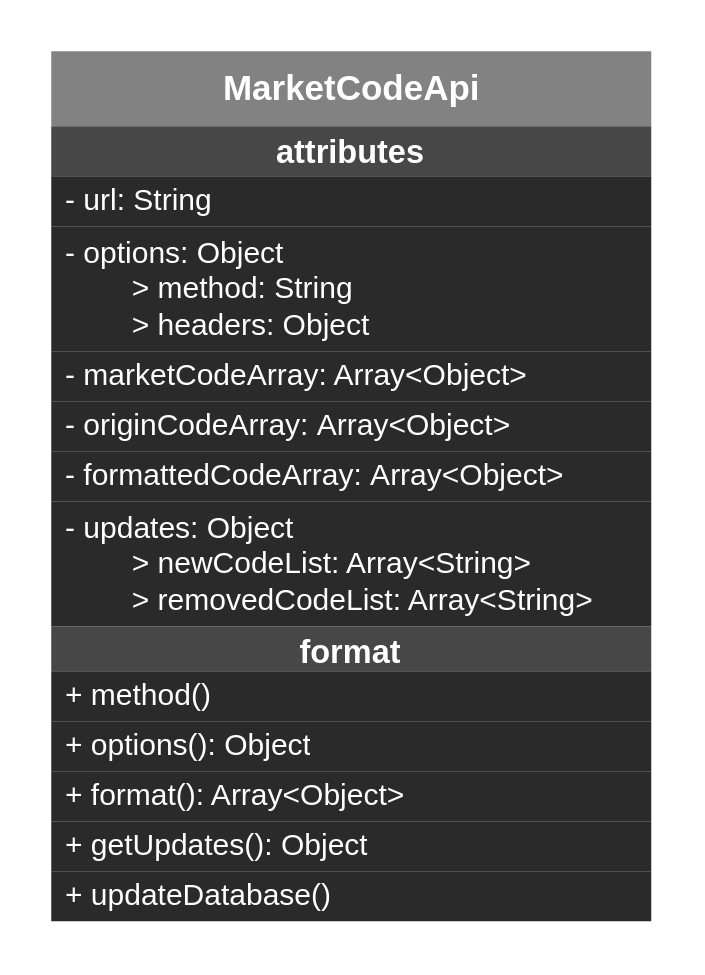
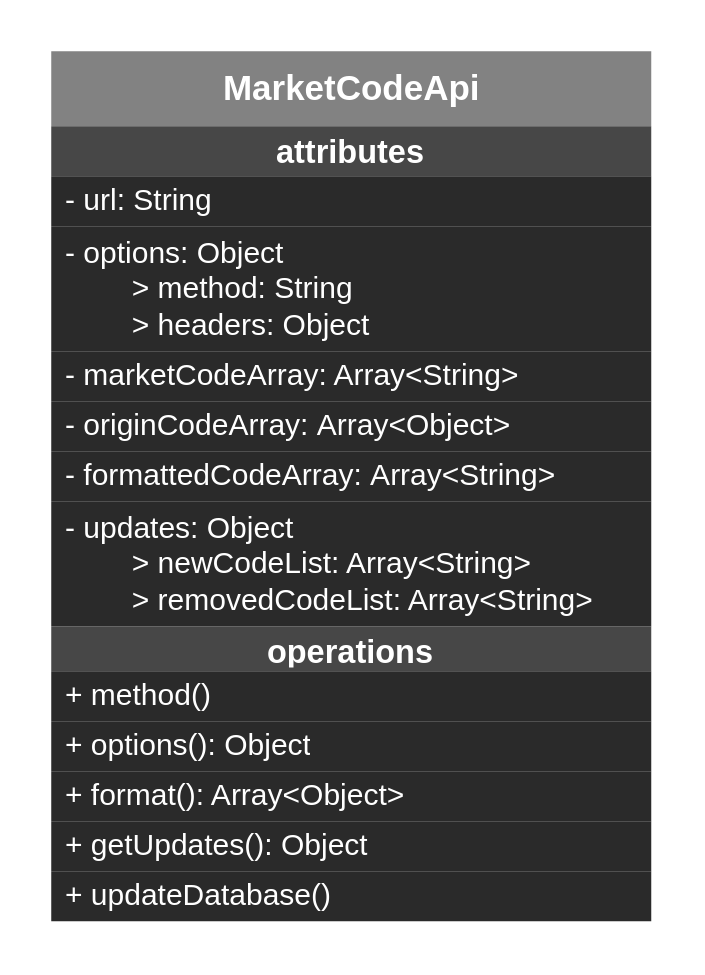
node "- marketCodeArray: Array<Object>": label "- marketCodeArray: Array<Object>" -> "- marketCodeArray: Array<String>"
node "- formattedCodeArray: Array<Object>": label "- formattedCodeArray: Array<Object>" -> "- formattedCodeArray: Array<String>"
node "format": label "format" -> "operations"
